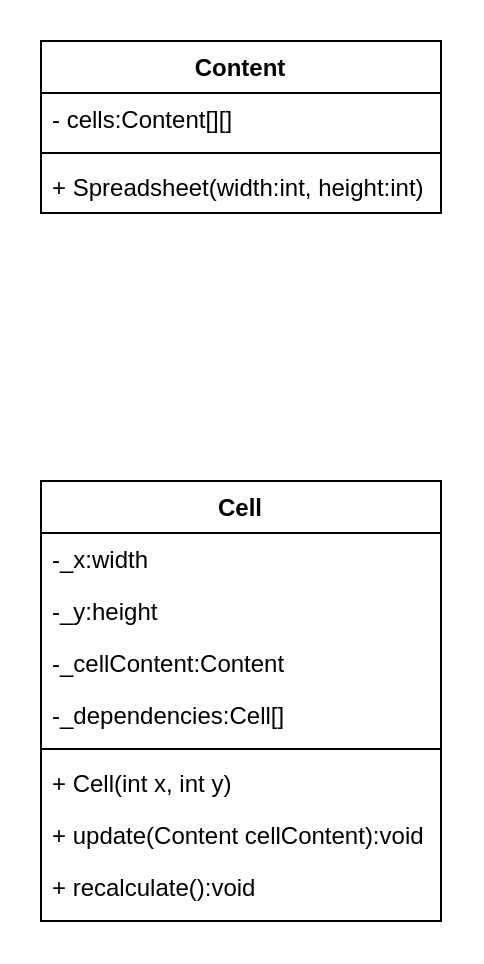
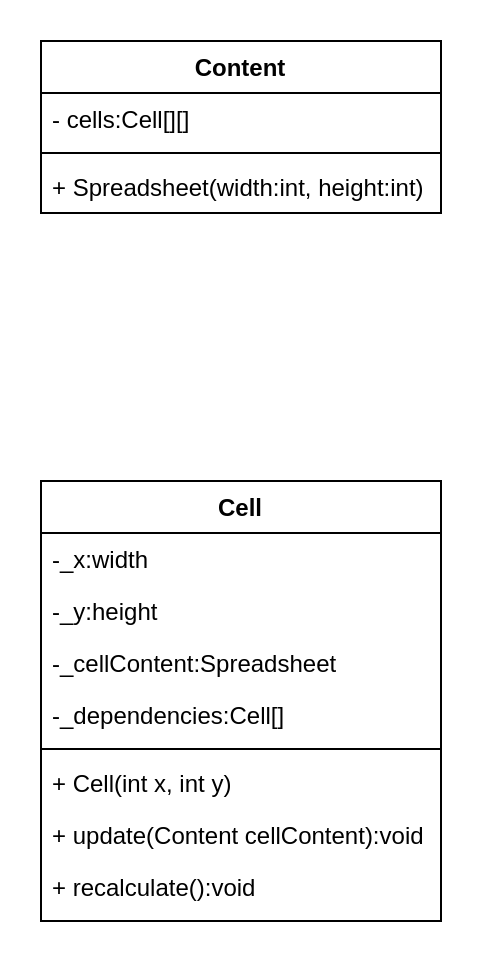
node "- cells:Content[][]": label "- cells:Content[][]" -> "- cells:Cell[][]"
node "-_cellContent:Content": label "-_cellContent:Content" -> "-_cellContent:Spreadsheet"
